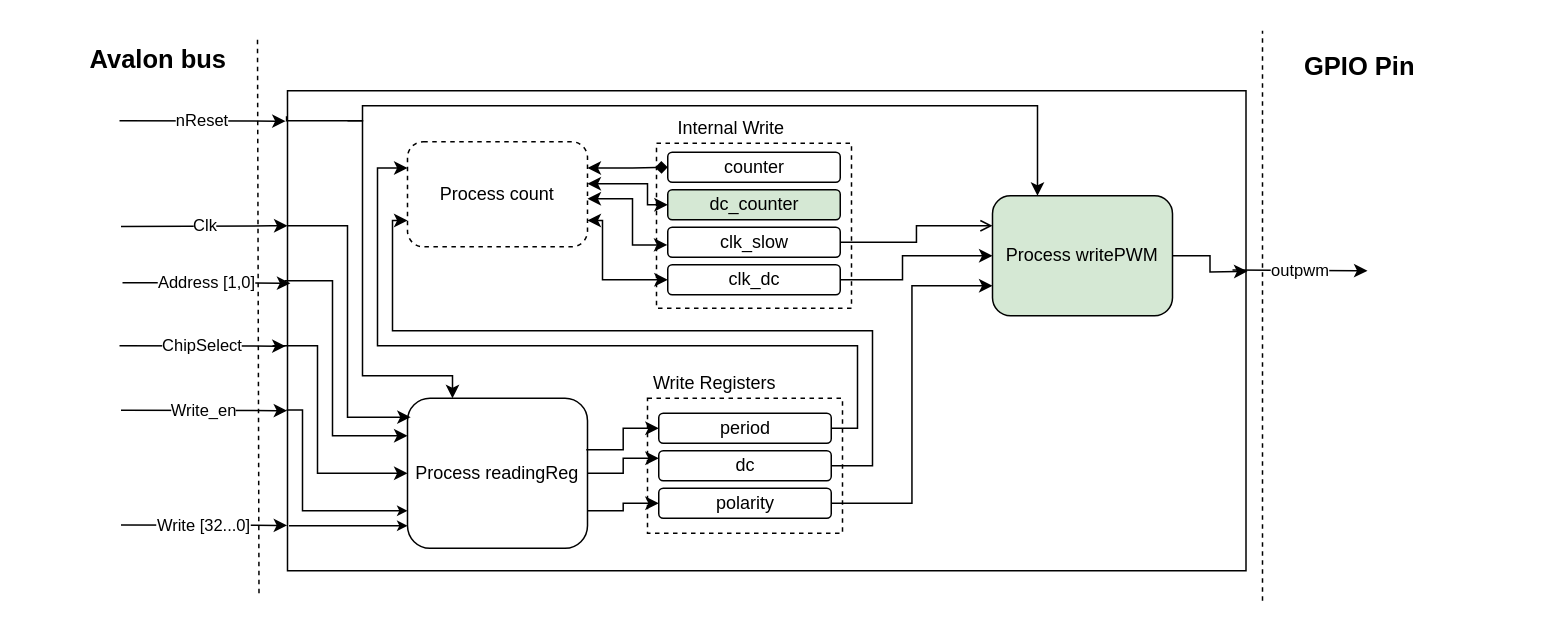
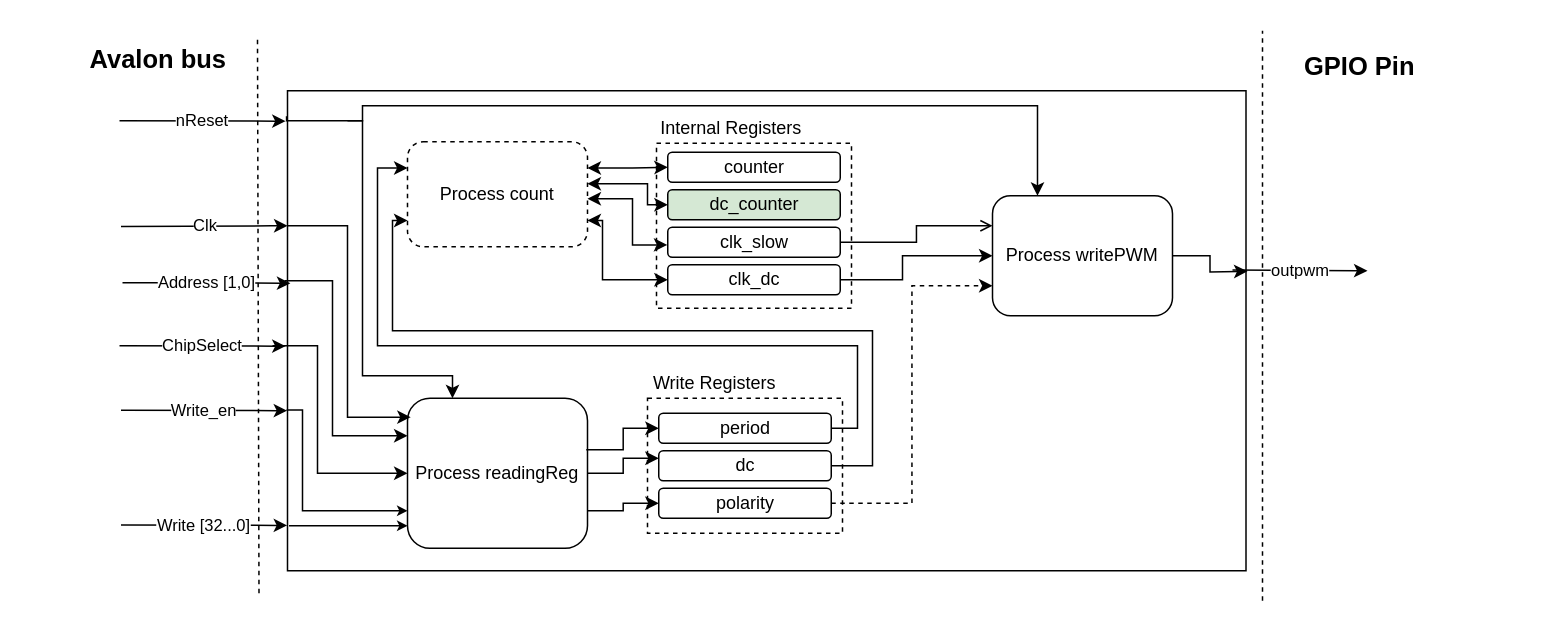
node "Internal Write": label "Internal Write" -> "Internal Registers"
edge "counter" -- "Process count": arrowhead diamond -> classic
node "Process writePWM": fillcolor #d5e8d4 -> #ffffff
edge "polarity" -> "Process writePWM": style solid -> dashed
